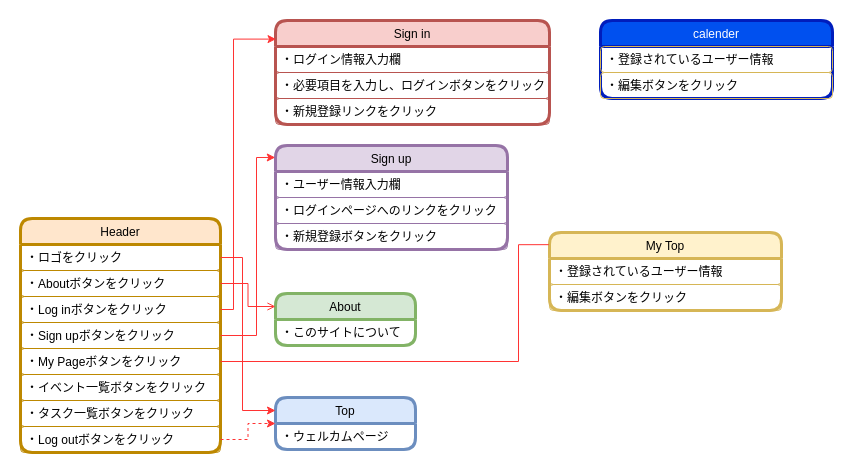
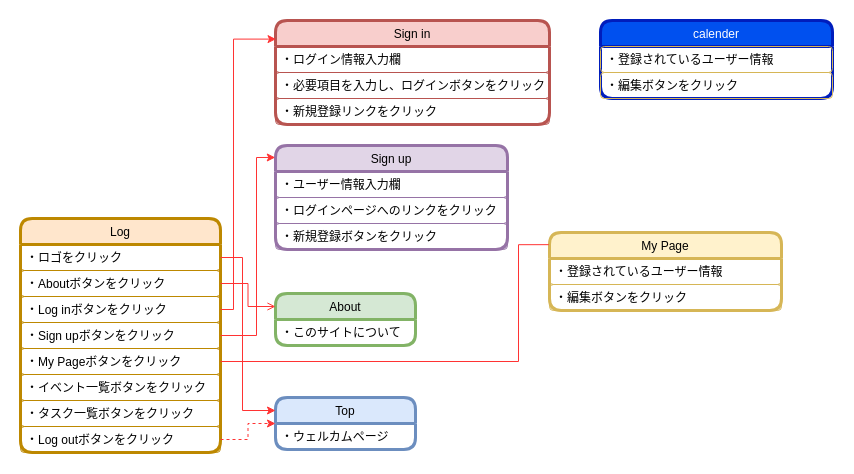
node "Header": label "Header" -> "Log"
node "My Top": label "My Top" -> "My Page"
